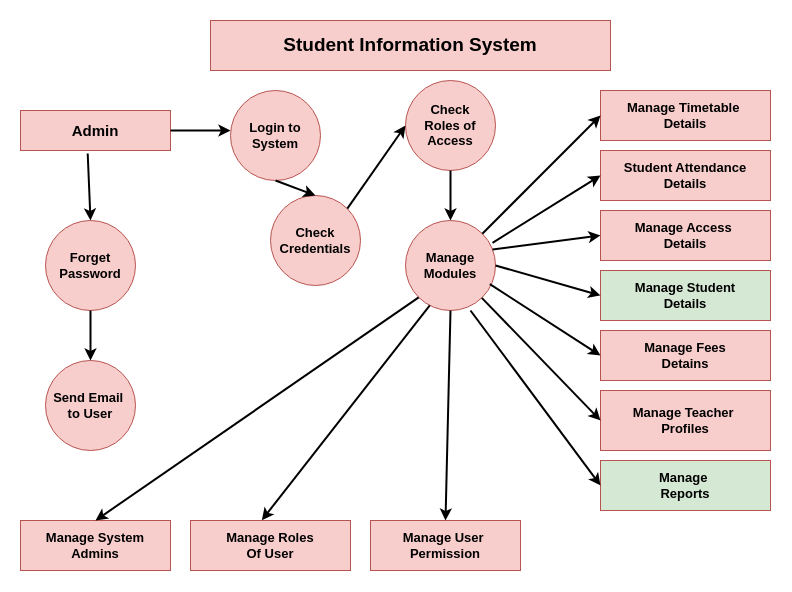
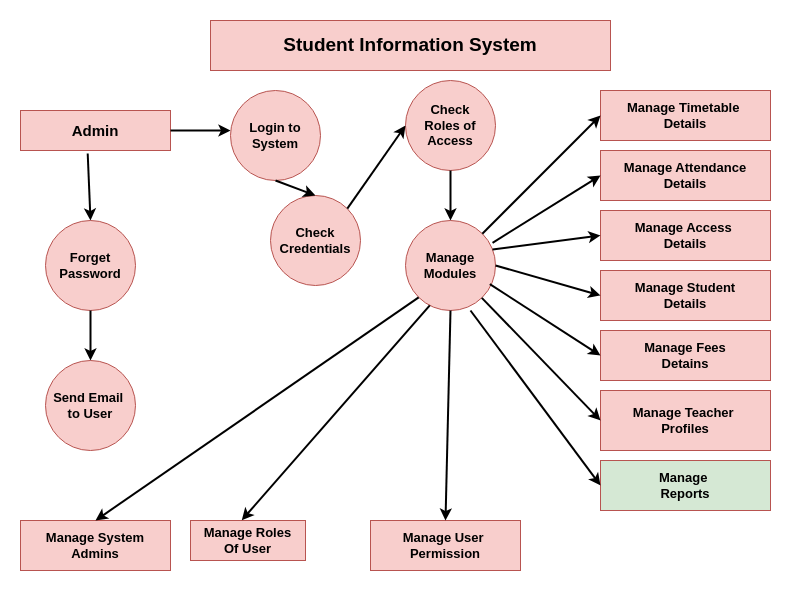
node "Student Attendance Details": label "Student Attendance Details" -> "Manage Attendance Details"
node "Manage Student Details": fillcolor #d5e8d4 -> #f8cecc
node "Manage Roles Of User": size 160x50 -> 115x40
